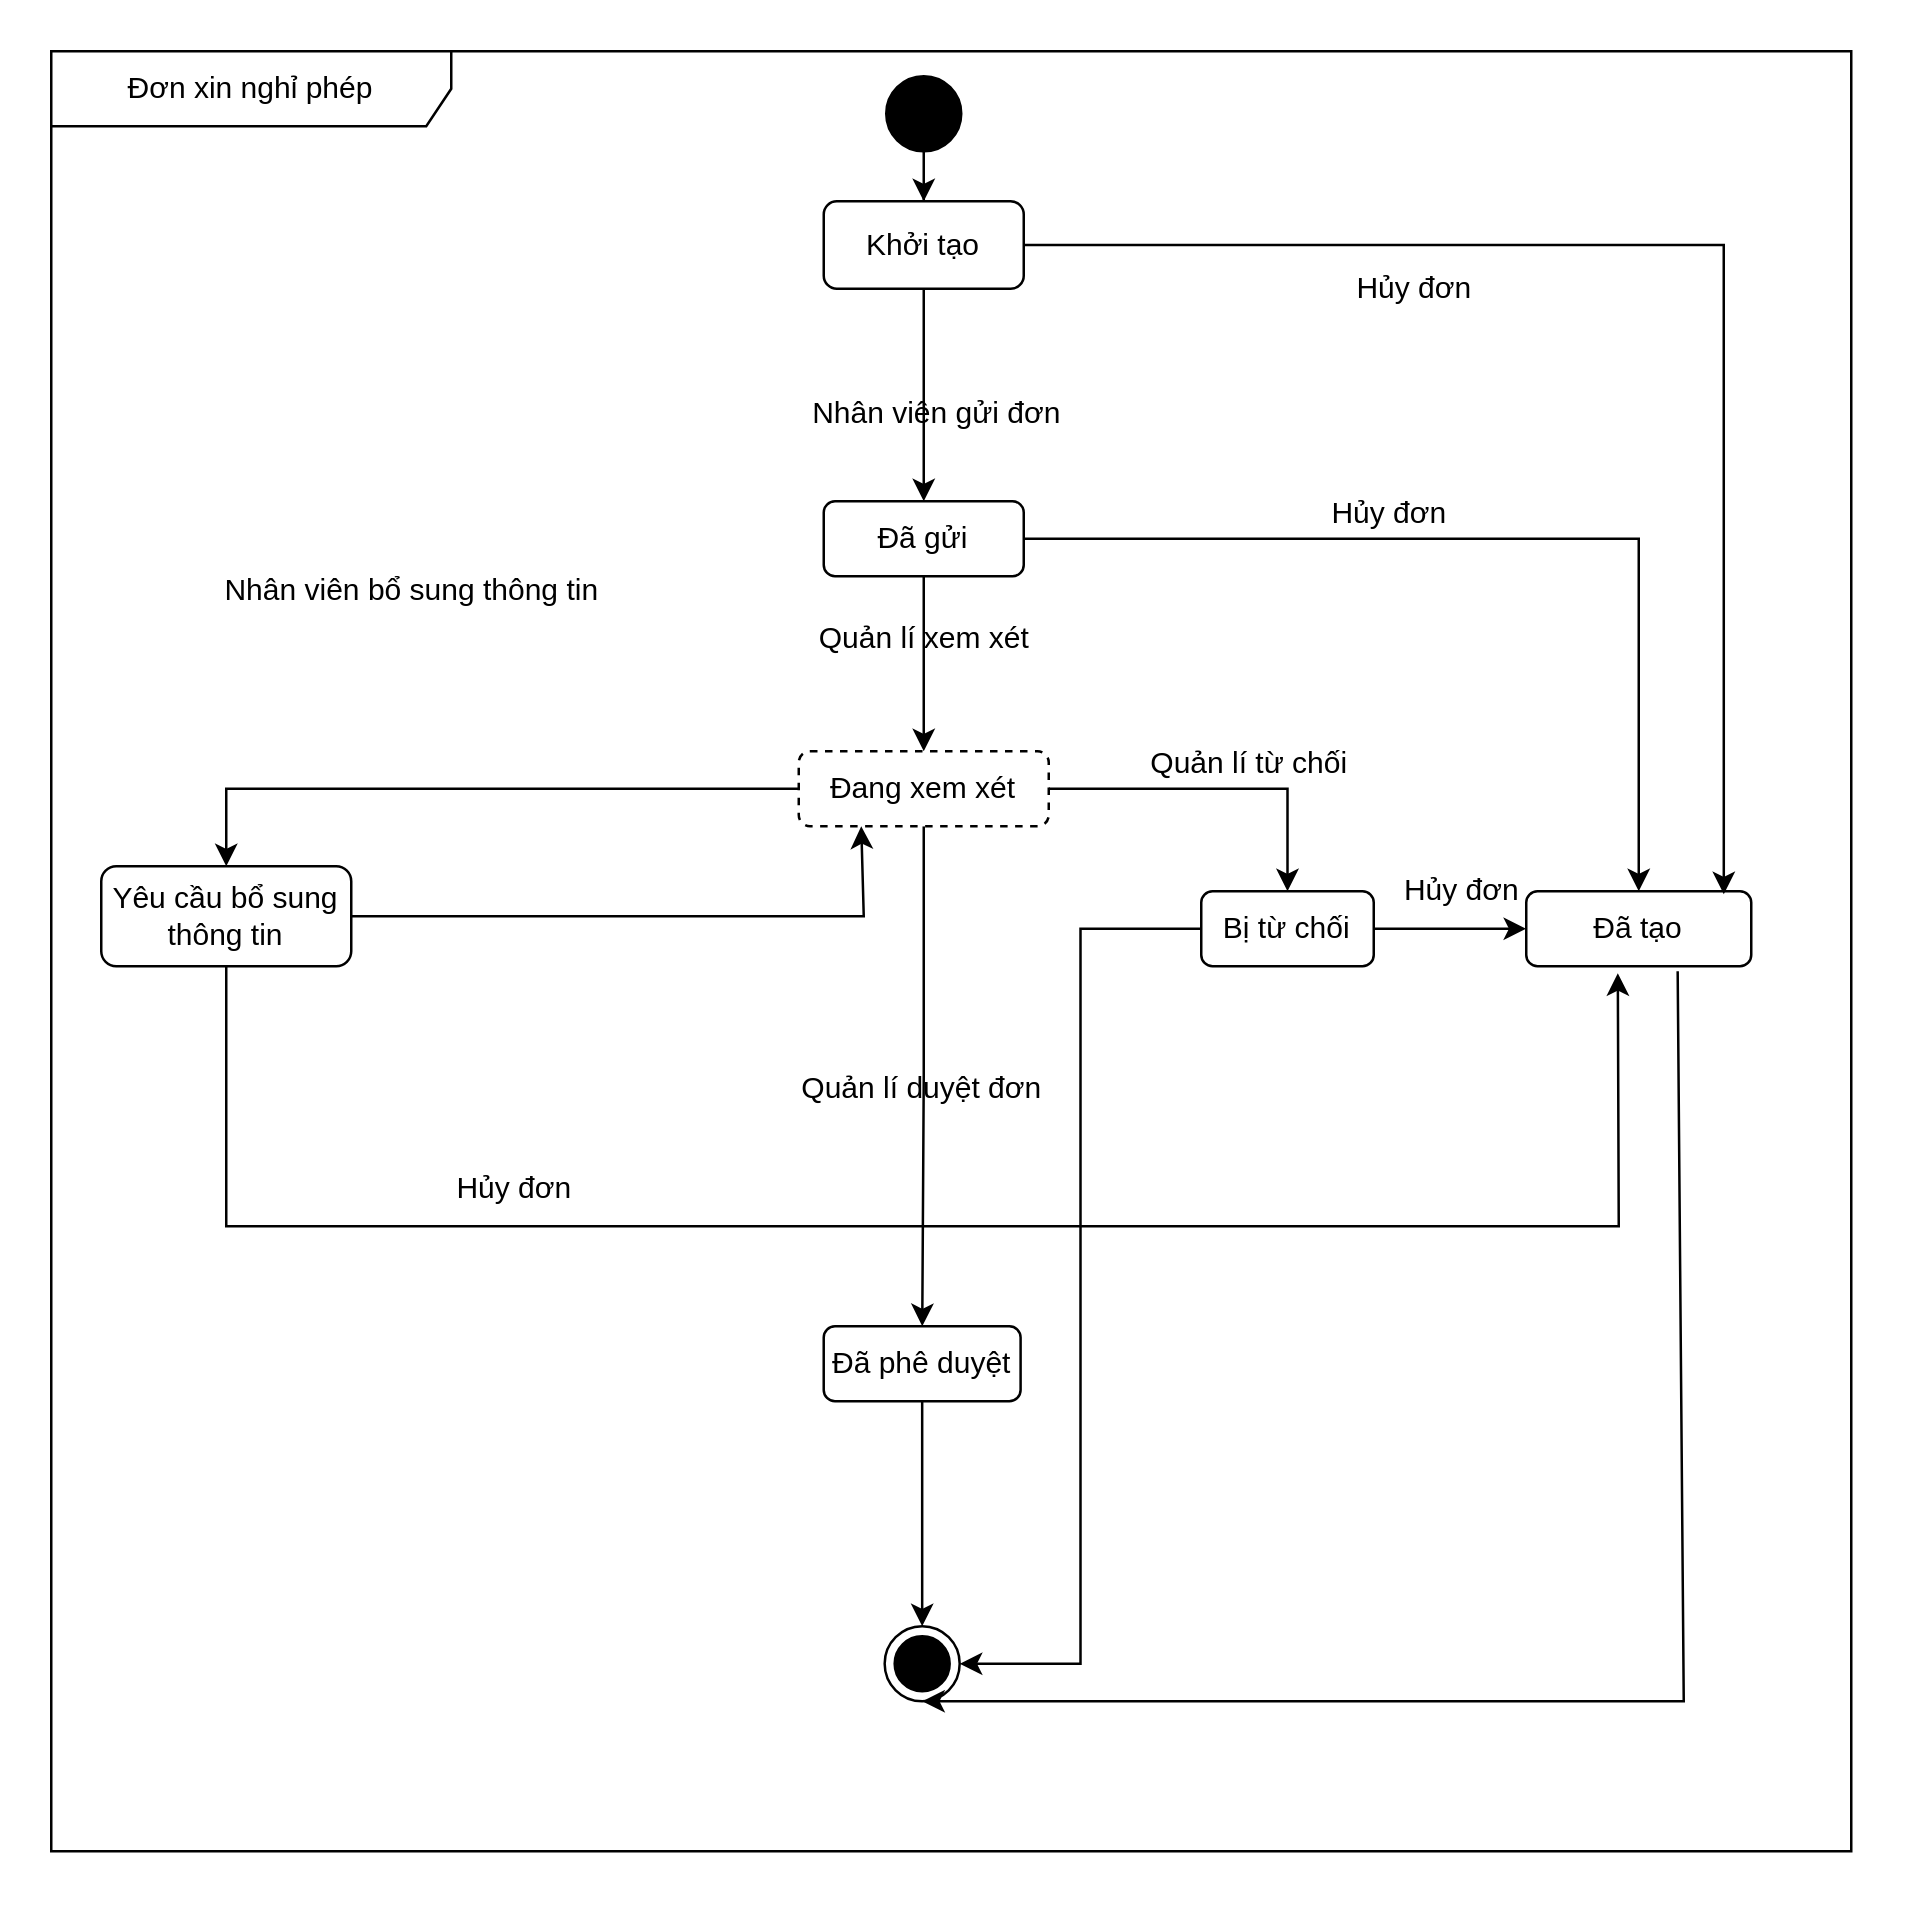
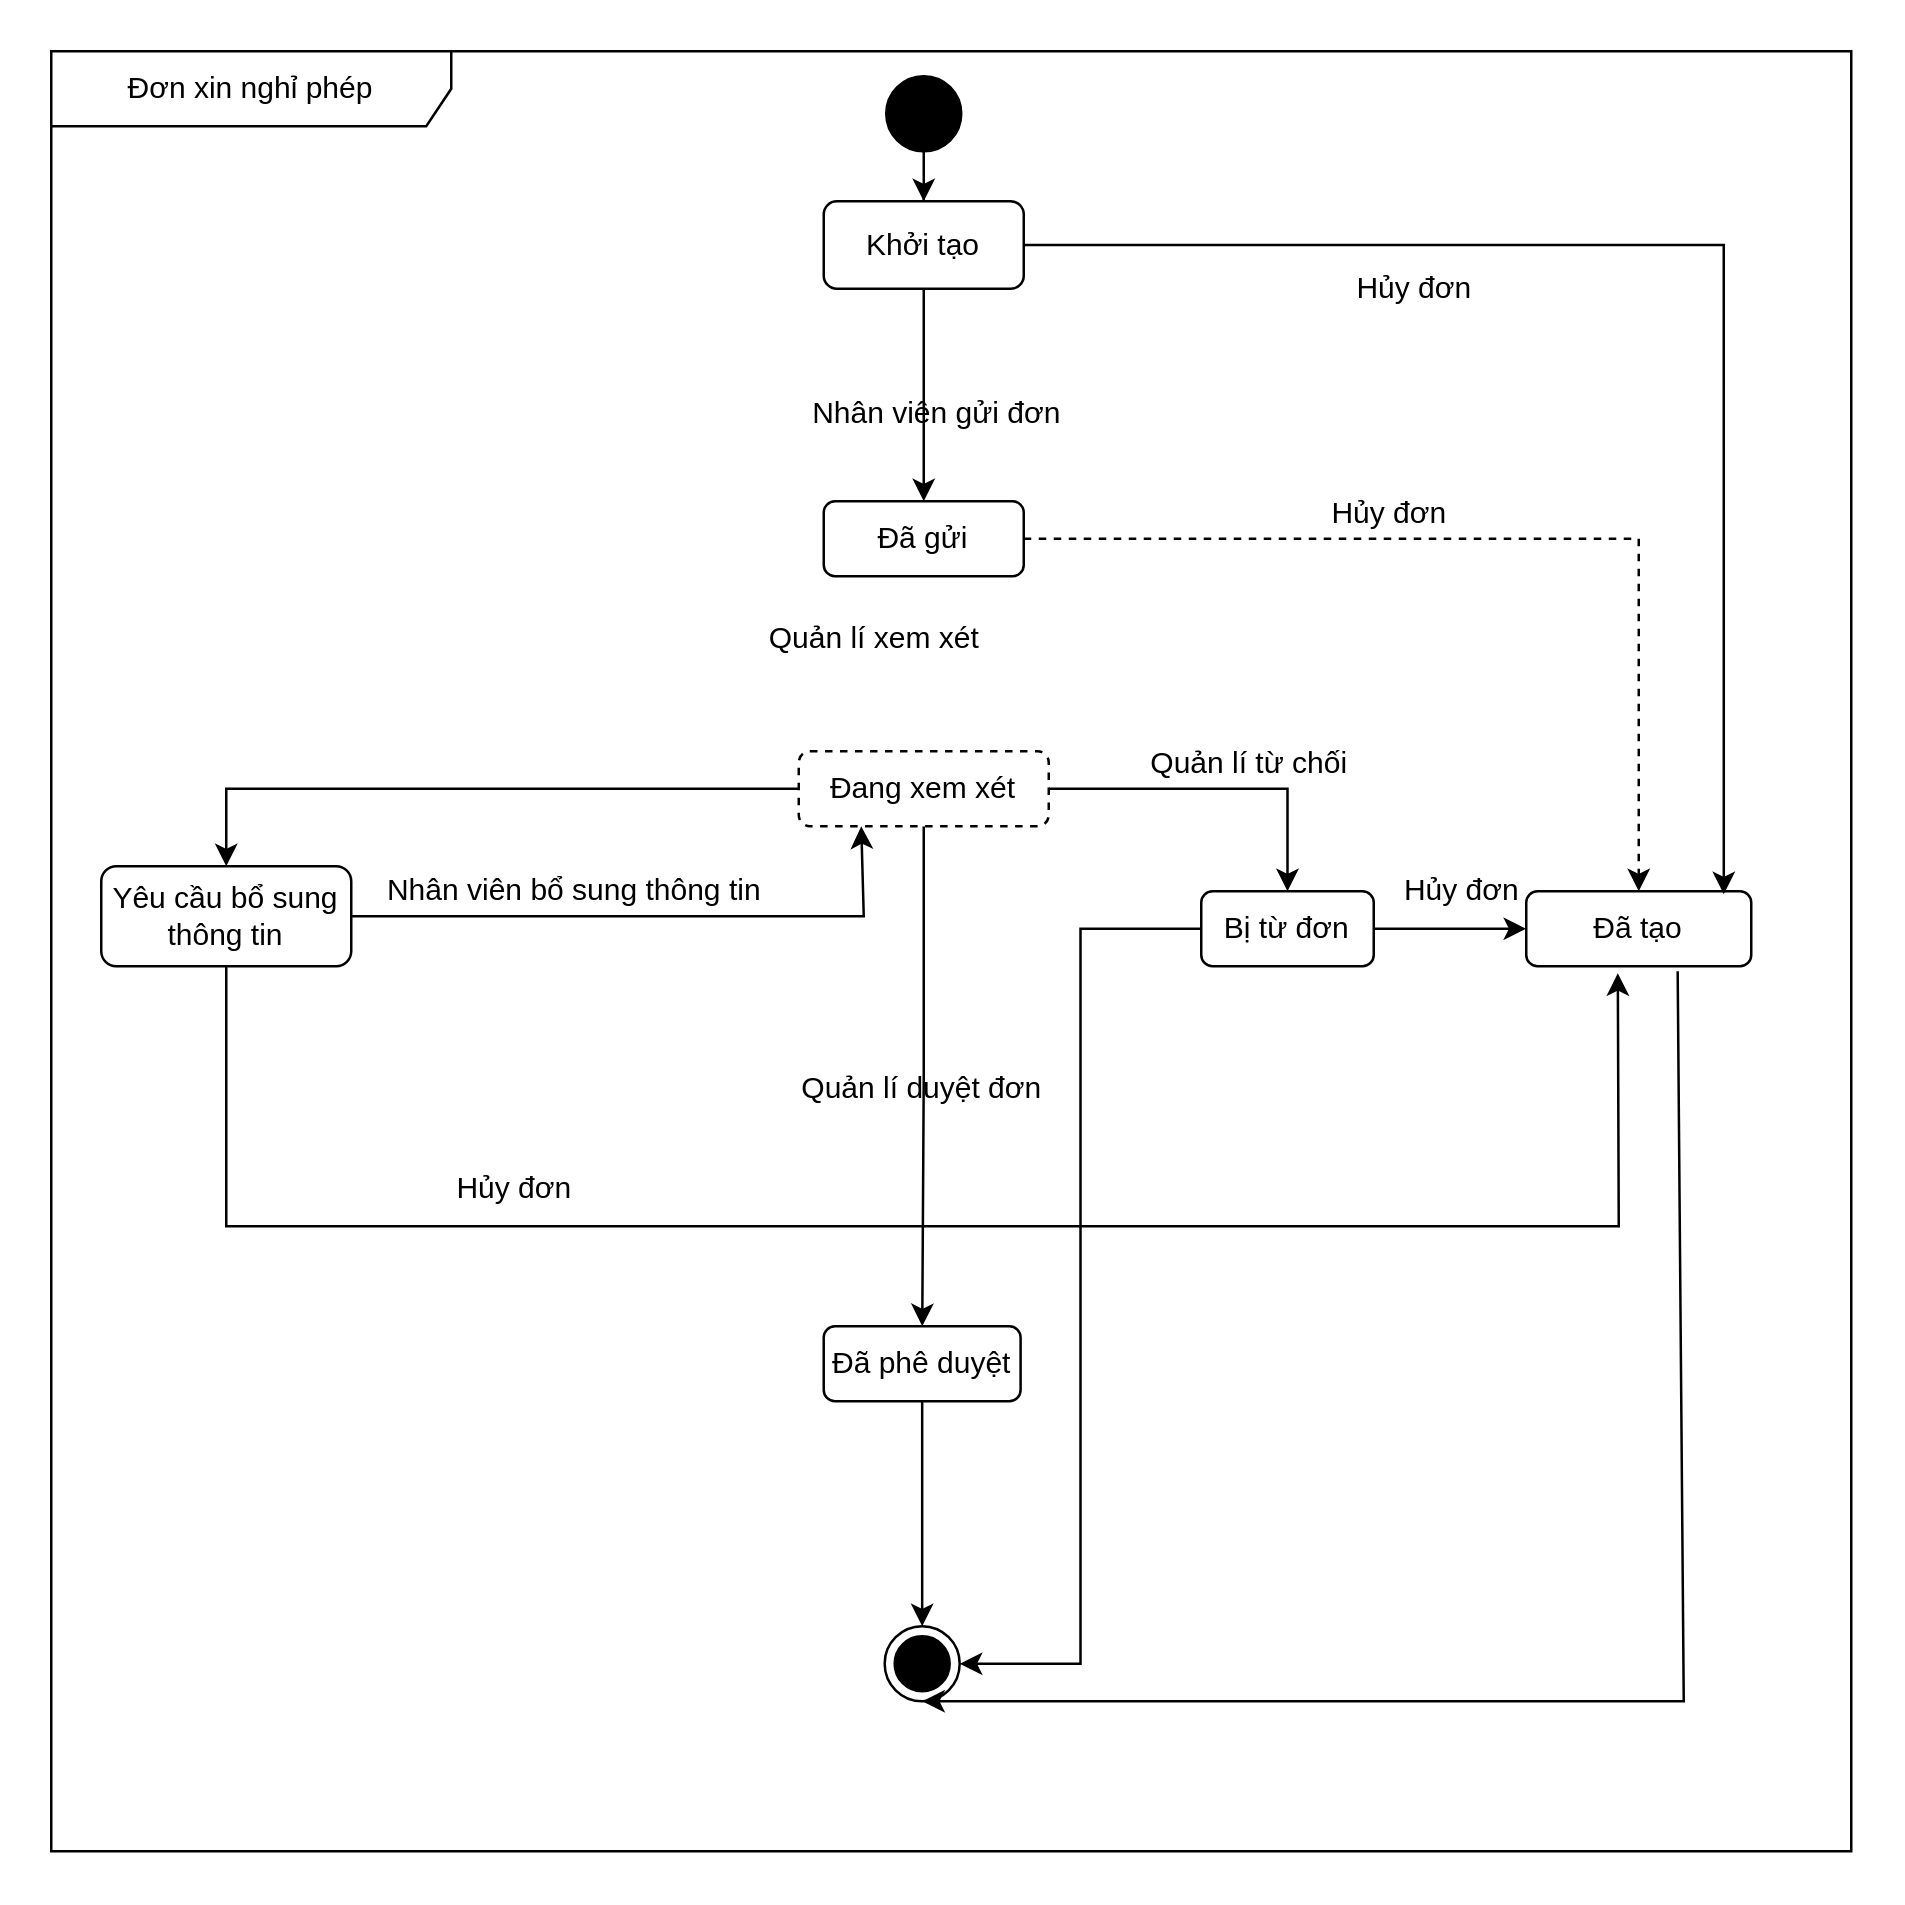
edge "Đã gửi" -> "Đã tạo": style solid -> dashed
node "Nhân viên bổ sung thông tin": moved (411, 591) -> (574, 891)
node "Quản lí xem xét": moved (924, 639) -> (874, 639)
edge "Đã gửi" -> "Đang xem xét": removed
node "Bị từ chối": label "Bị từ chối" -> "Bị từ đơn"
